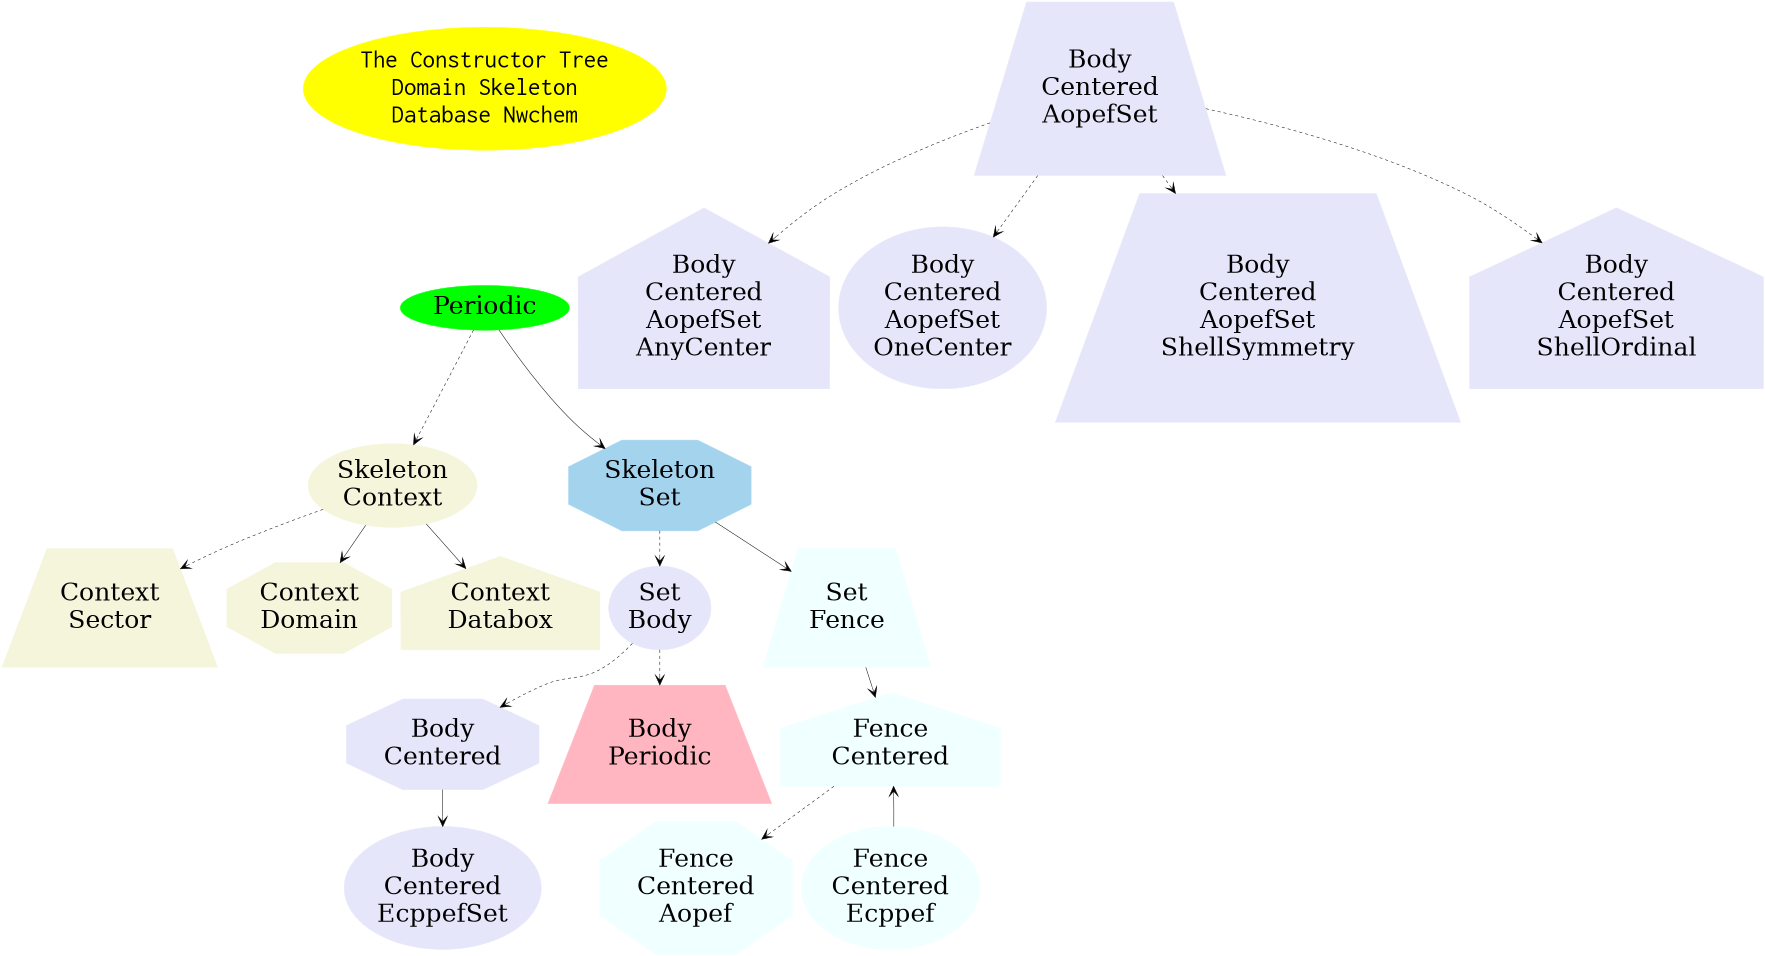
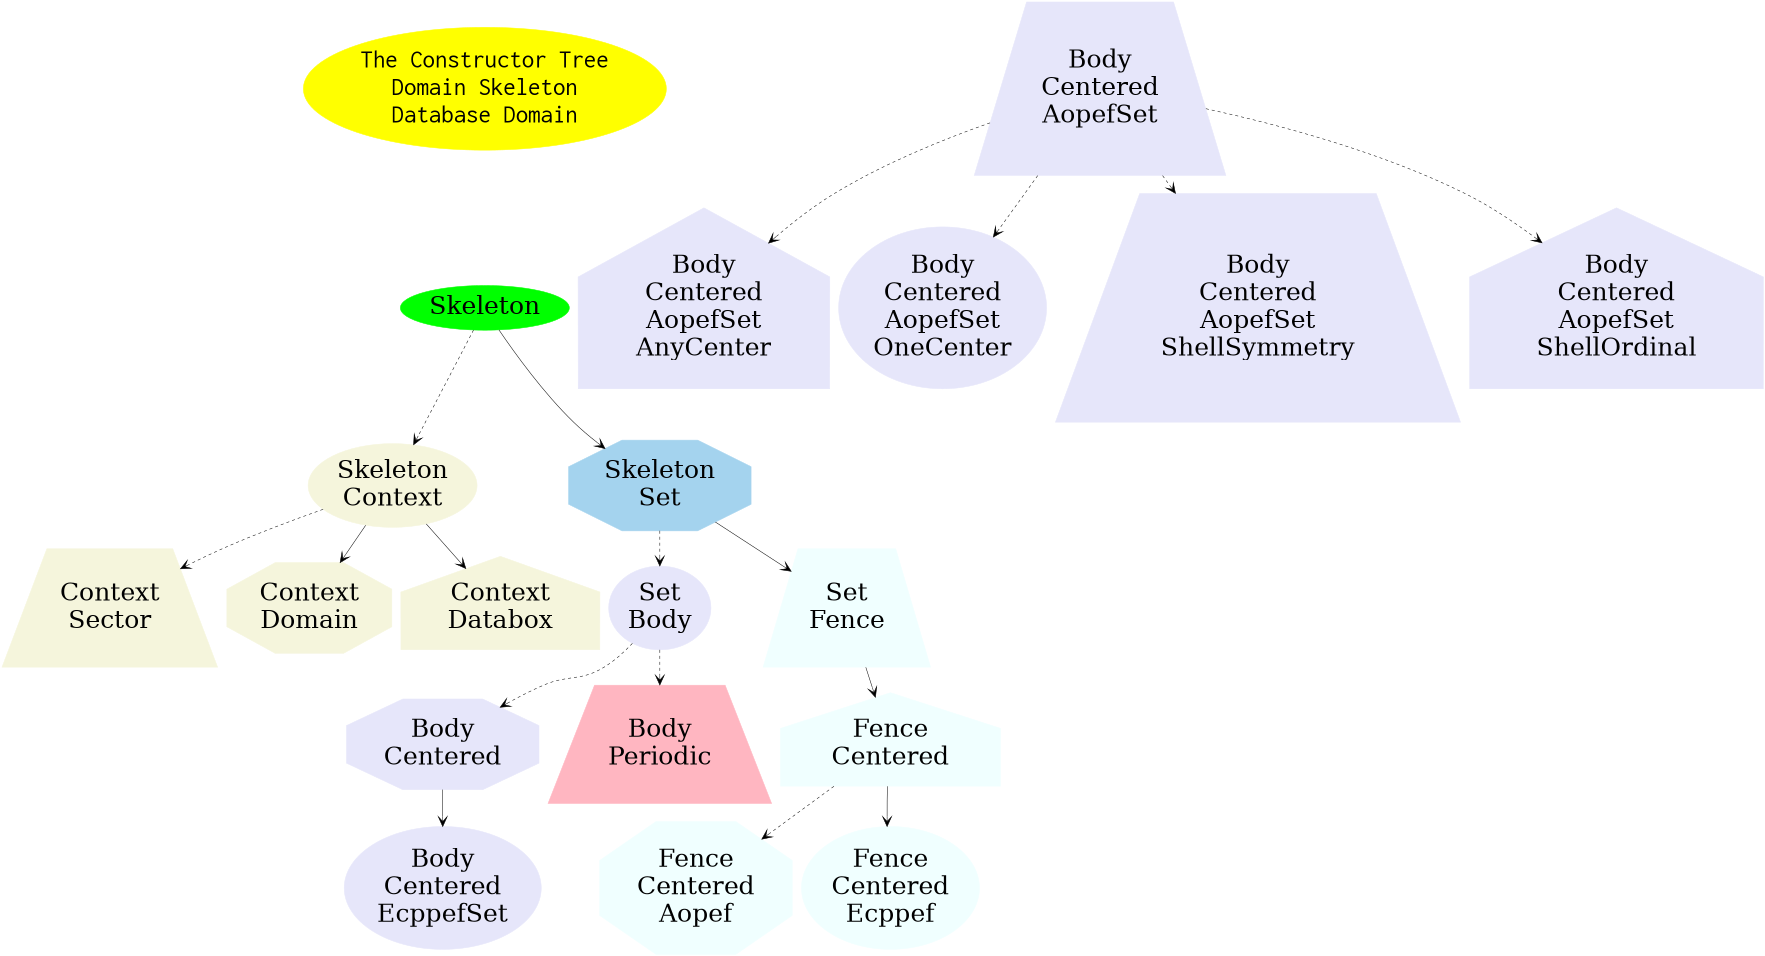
node "The Constructor Tree Domain Skeleton Database Nwchem": label "The Constructor Tree Domain Skeleton Database Nwchem" -> "The Constructor Tree Domain Skeleton Database Domain"
node "Periodic": label "Periodic" -> "Skeleton"
edge "Fence Centered Ecppef" -> "Fence Centered": reversed
